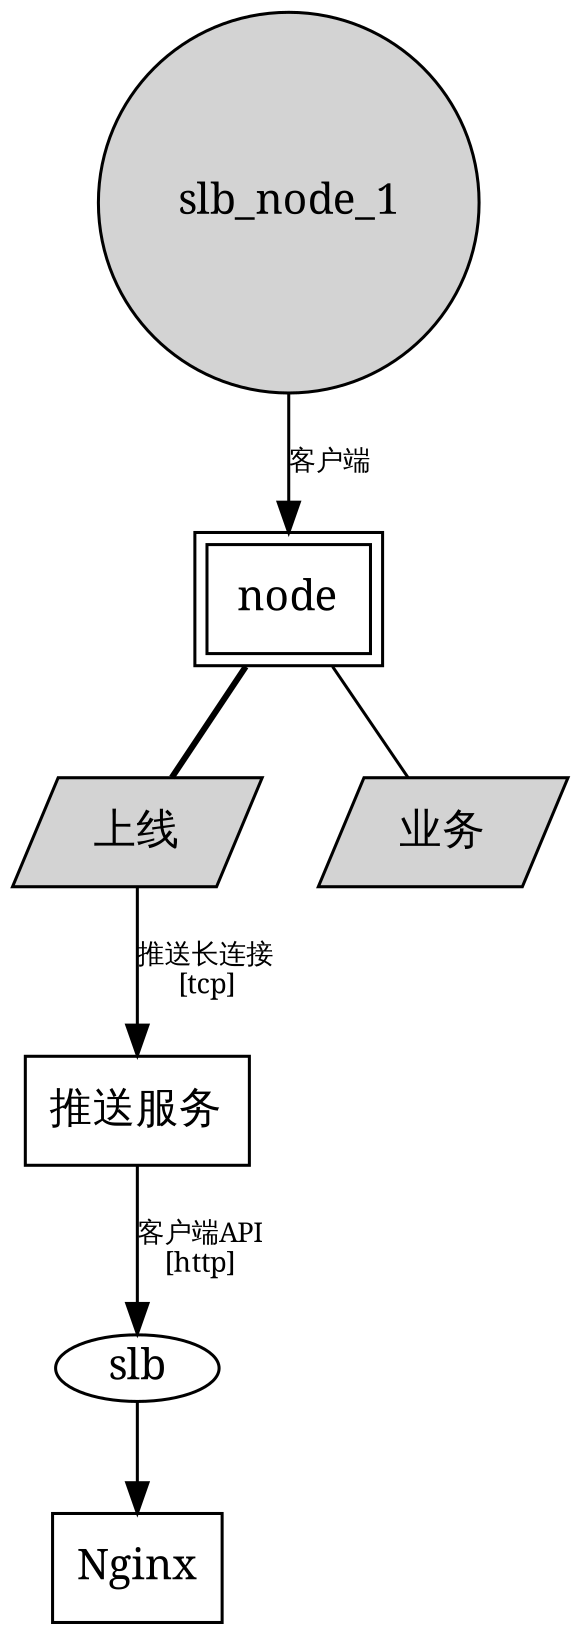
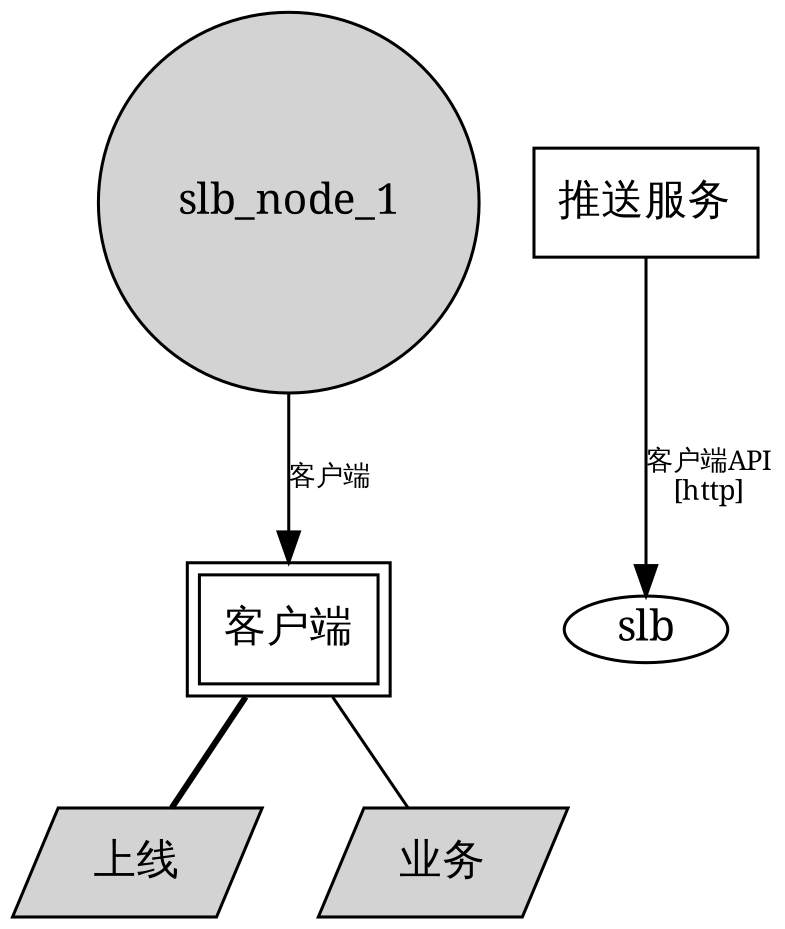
node "node": label "node" -> "客户端"
edge "上线" -> "推送服务": removed, label "推送长连接 [tcp]"
node "Nginx": removed
